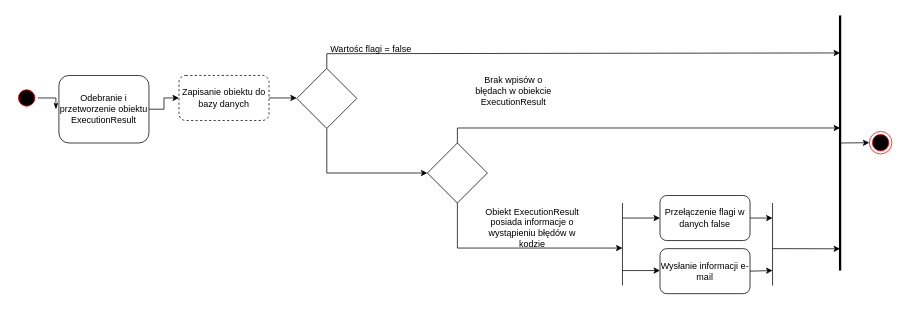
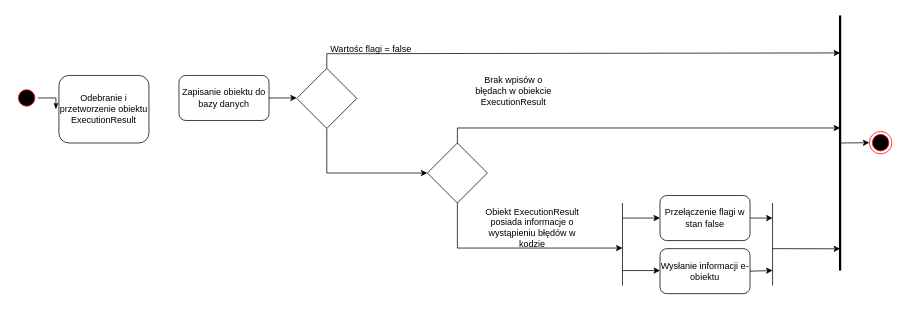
node "Zapisanie obiektu do bazy danych": style dashed -> solid
edge "Odebranie i przetworzenie obiektu ExecutionResult" -> "Zapisanie obiektu do bazy danych": removed
node "Przełączenie flagi w danych false": label "Przełączenie flagi w danych false" -> "Przełączenie flagi w stan false"
node "Wysłanie informacji e-mail": label "Wysłanie informacji e-mail" -> "Wysłanie informacji e-obiektu"
